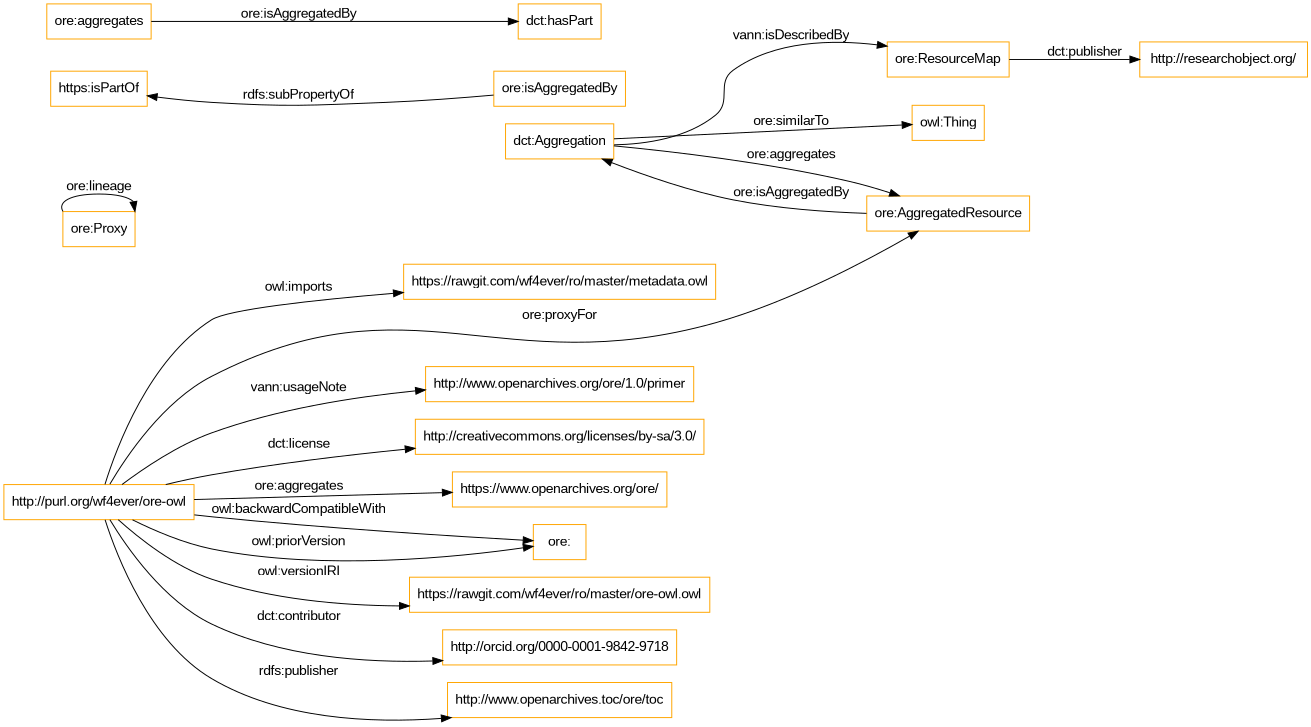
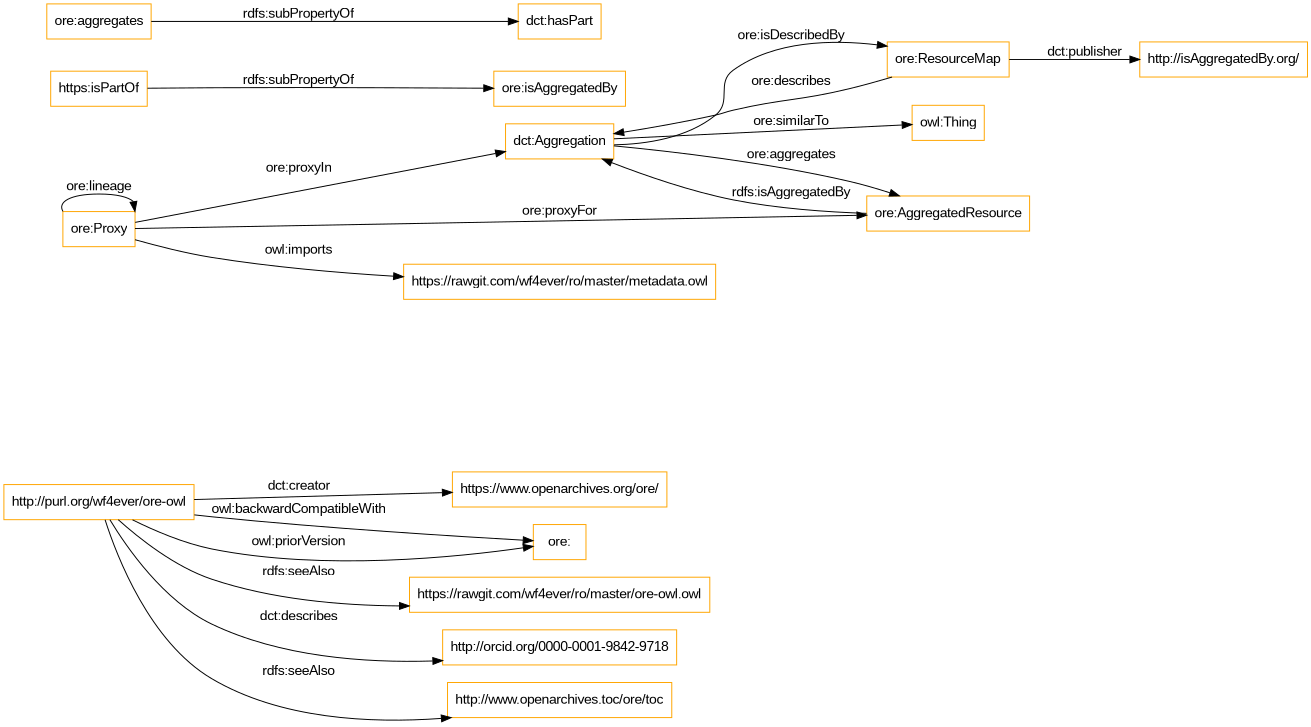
edge "ore:aggregates" -> "dct:hasPart": label "ore:isAggregatedBy" -> "rdfs:subPropertyOf"
edge "dct:Aggregation" -> "ore:ResourceMap": label "vann:isDescribedBy" -> "ore:isDescribedBy"
node "http://researchobject.org/": label "http://researchobject.org/" -> "http://isAggregatedBy.org/"
edge "ore:isAggregatedBy" -> "https:isPartOf": reversed
edge "ore:ResourceMap" -> "dct:Aggregation": added, label "ore:describes"
edge "ore:Proxy" -> "dct:Aggregation": added, label "ore:proxyIn"
edge "ore:AggregatedResource" -> "dct:Aggregation": label "ore:isAggregatedBy" -> "rdfs:isAggregatedBy"
edge "http://purl.org/wf4ever/ore-owl" -> "https://rawgit.com/wf4ever/ro/master/metadata.owl": now "ore:Proxy" -> "https://rawgit.com/wf4ever/ro/master/metadata.owl"
edge "http://purl.org/wf4ever/ore-owl" -> "ore:AggregatedResource": now "ore:Proxy" -> "ore:AggregatedResource"
node "http://www.openarchives.org/ore/1.0/primer": removed
node "http://creativecommons.org/licenses/by-sa/3.0/": removed
edge "http://purl.org/wf4ever/ore-owl" -> "https://www.openarchives.org/ore/": label "ore:aggregates" -> "dct:creator"
edge "http://purl.org/wf4ever/ore-owl" -> "https://rawgit.com/wf4ever/ro/master/ore-owl.owl": label "owl:versionIRI" -> "rdfs:seeAlso"
edge "http://purl.org/wf4ever/ore-owl" -> "http://orcid.org/0000-0001-9842-9718": label "dct:contributor" -> "dct:describes"
edge "http://purl.org/wf4ever/ore-owl" -> "http://www.openarchives.toc/ore/toc": label "rdfs:publisher" -> "rdfs:seeAlso"
